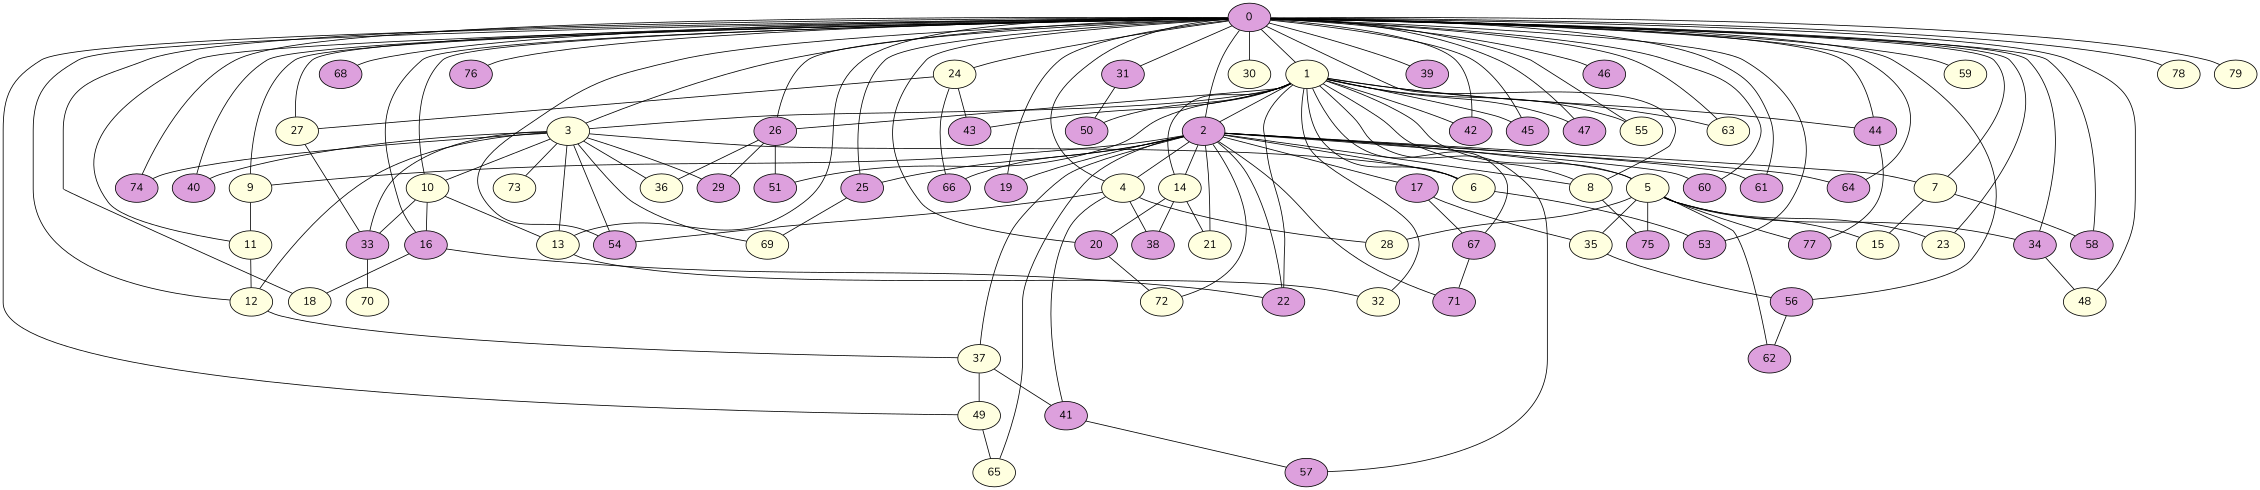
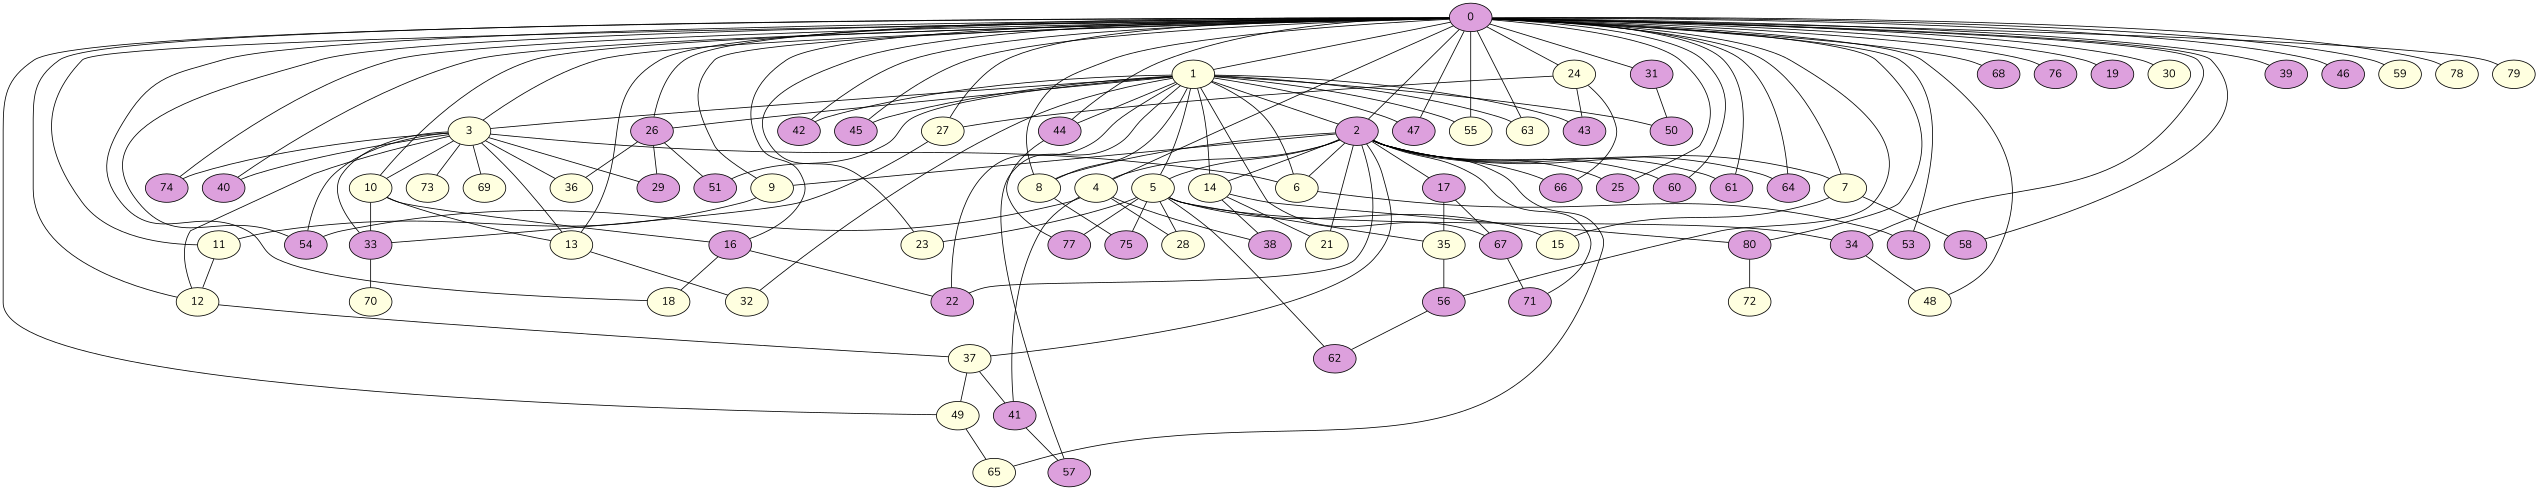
edge "2" -- "19": removed
edge "25" -- "69": removed
edge "2" -- "72": removed
node "20": label "20" -> "80"
